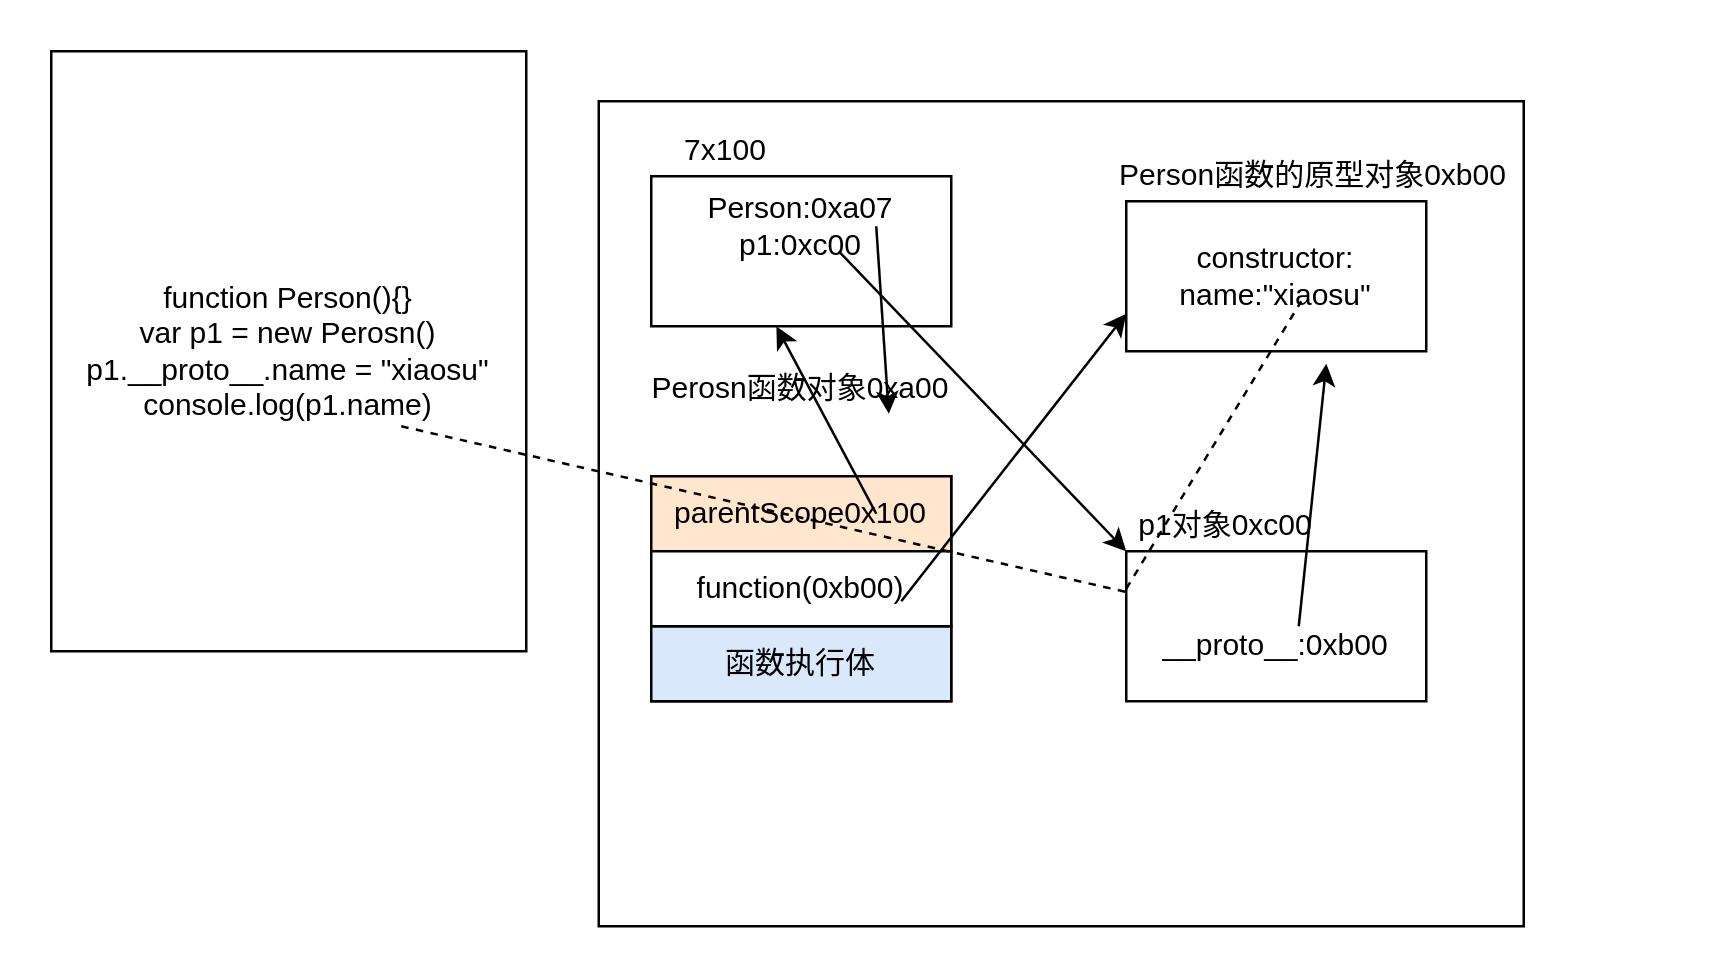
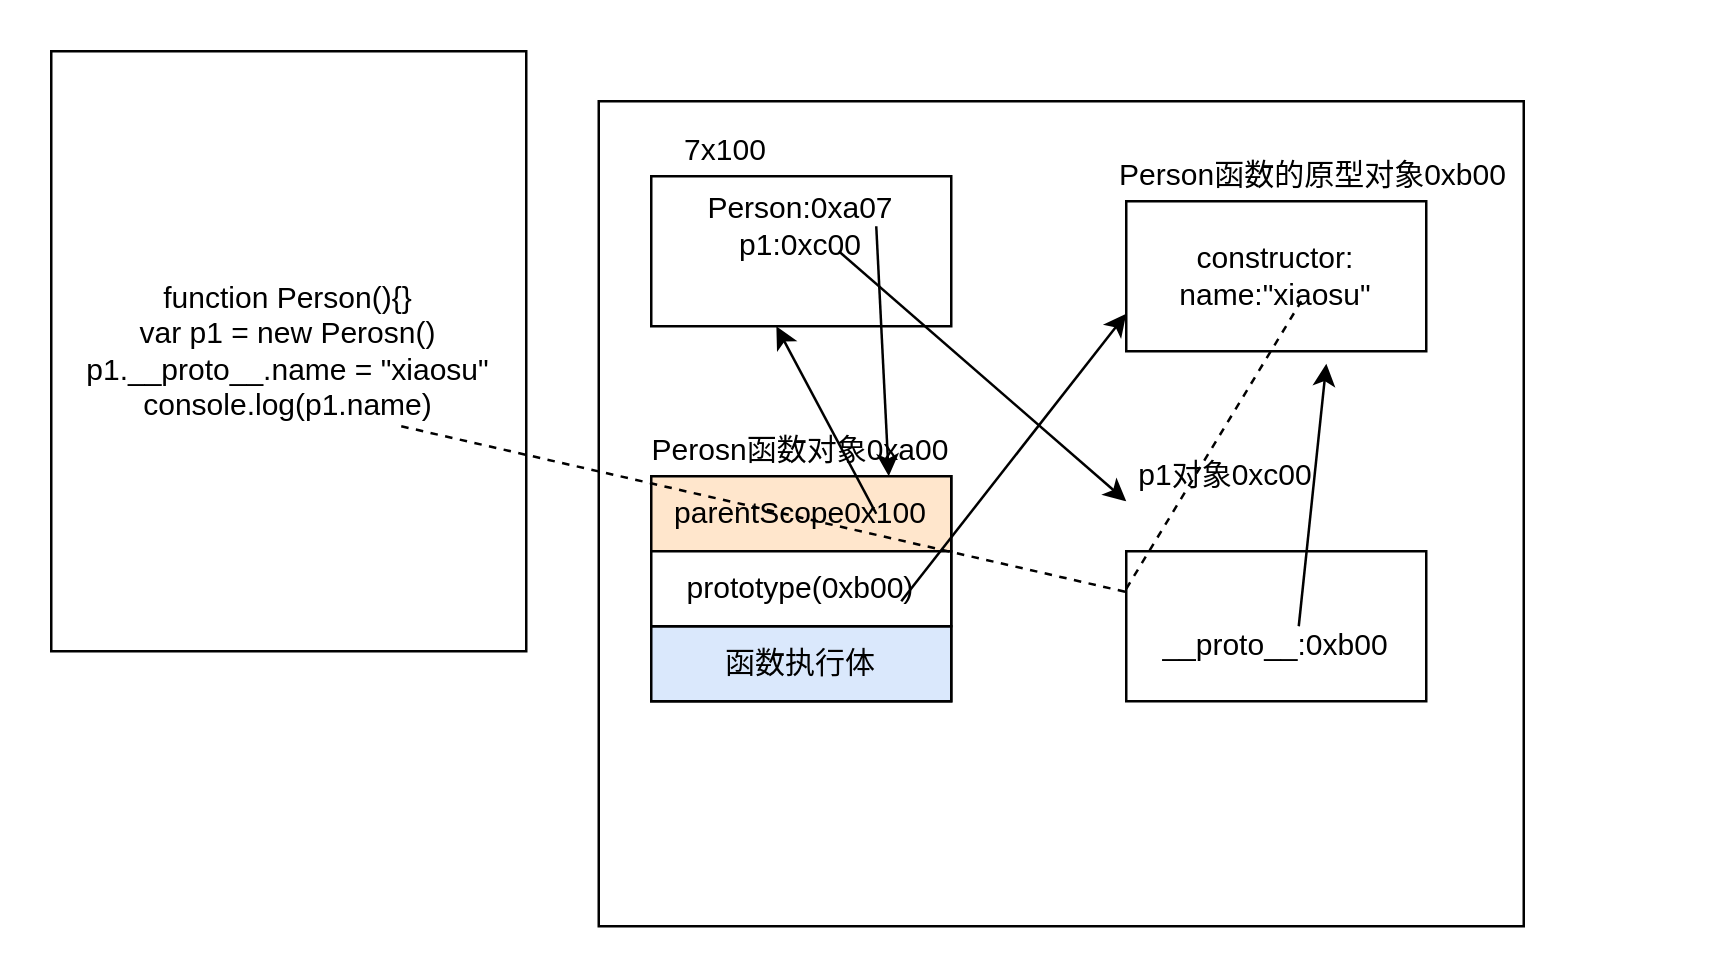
node "Perosn函数对象0xa00": moved (801, 389) -> (801, 451)
node "p1对象0xc00": moved (1226, 526) -> (1226, 476)
node "function(0xb00)": label "function(0xb00)" -> "prototype(0xb00)"
